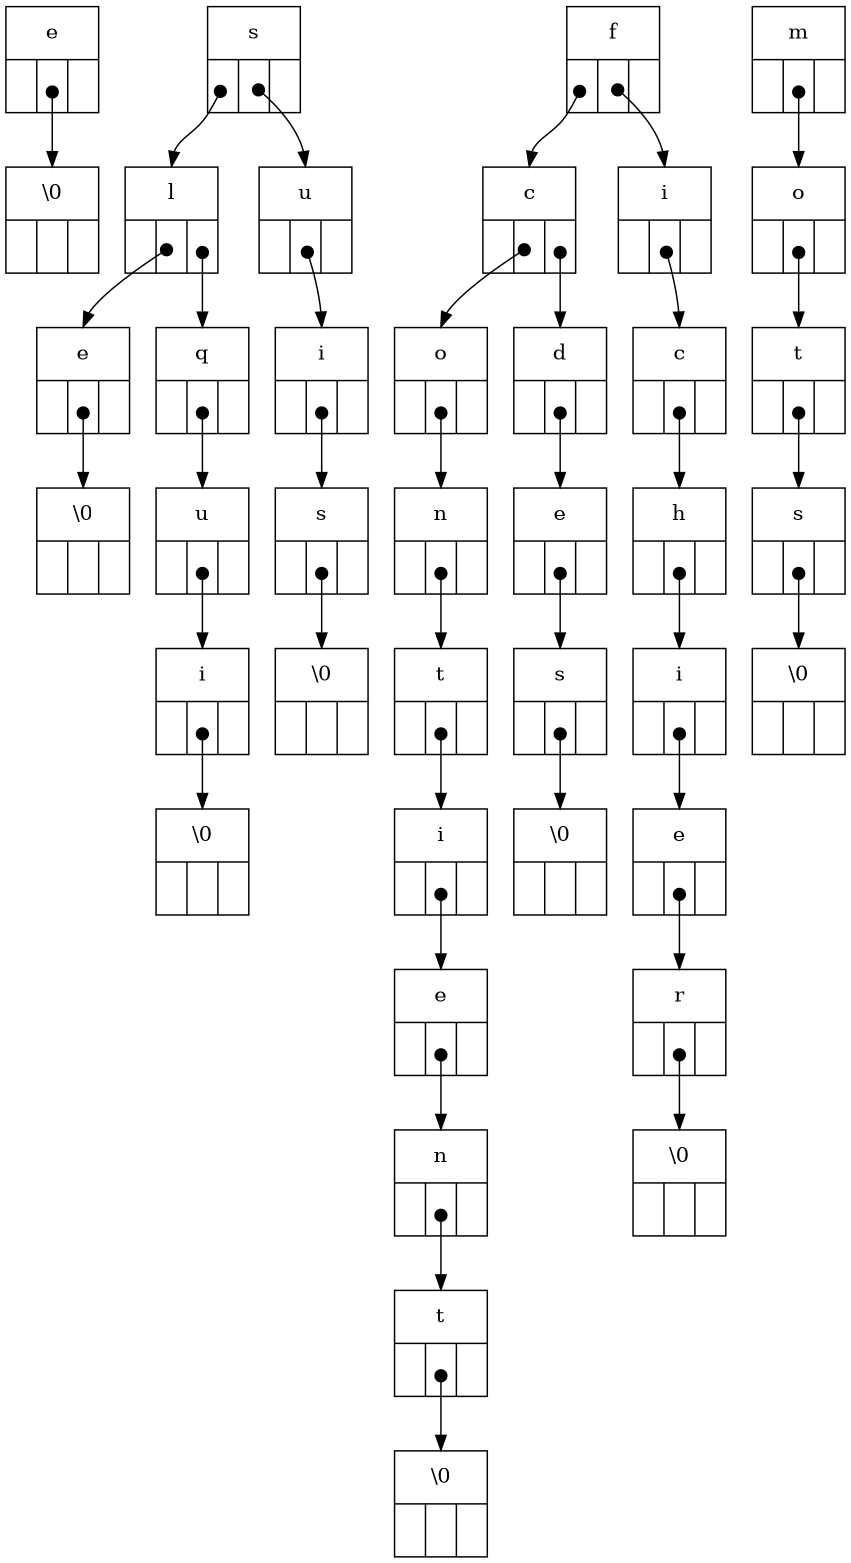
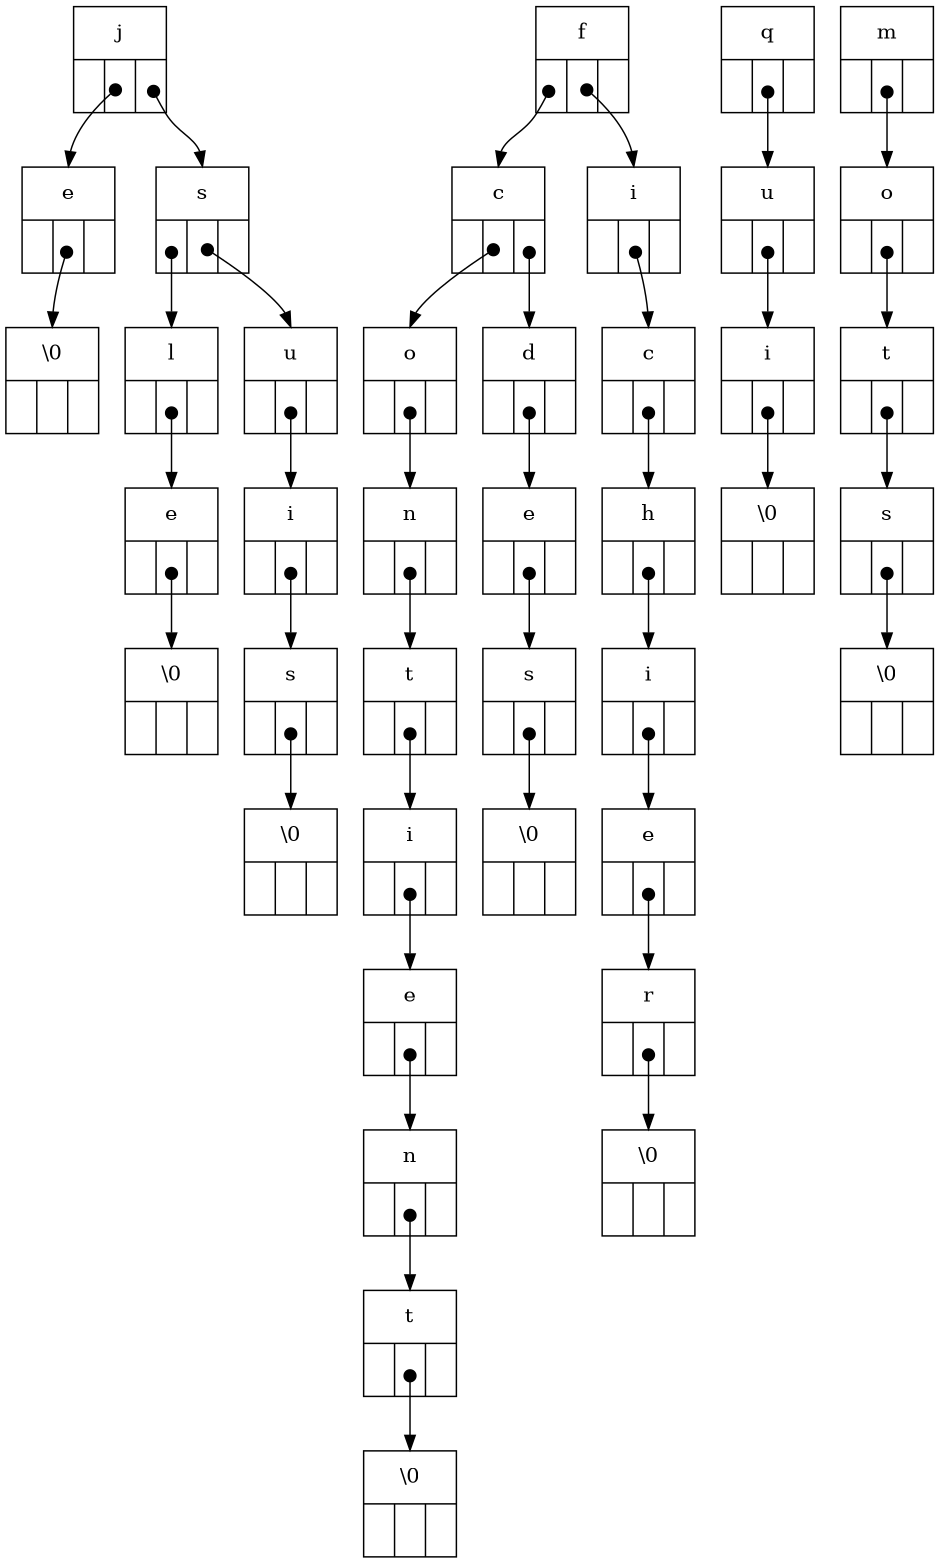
node "j": added
edge "l" -- "q": removed
